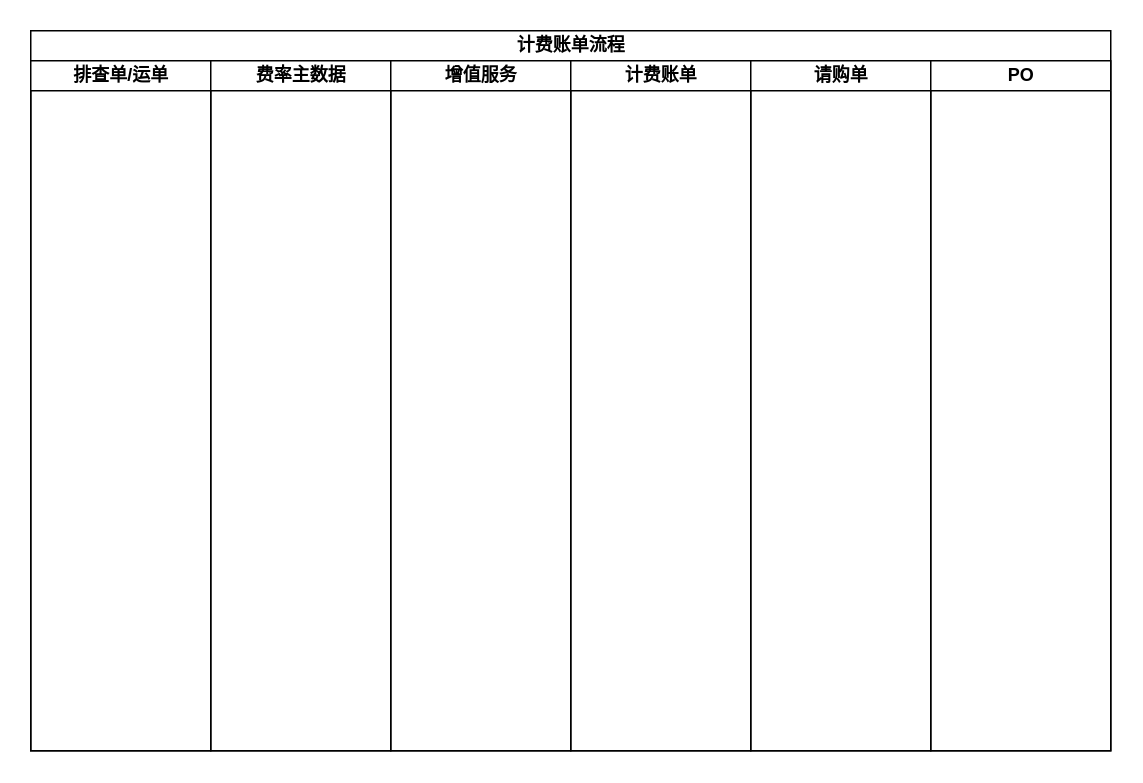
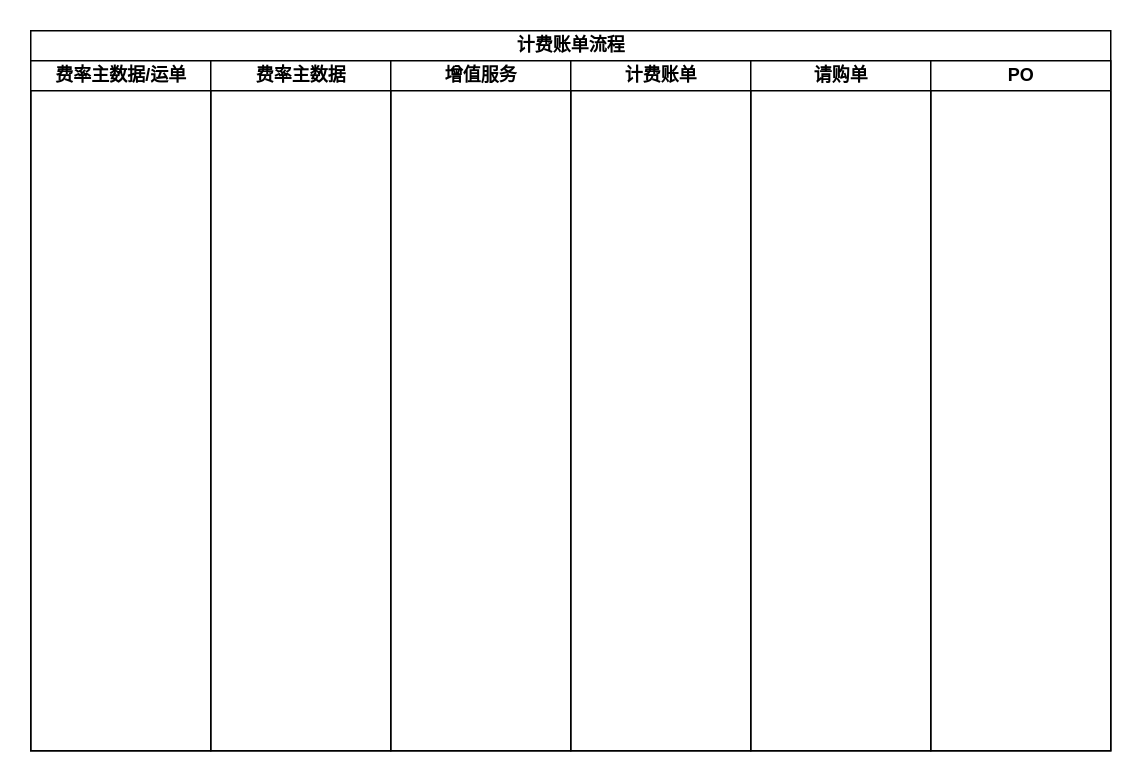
node "排查单/运单": label "排查单/运单" -> "费率主数据/运单"
